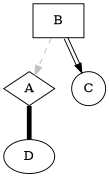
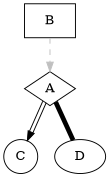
edge "B" -> "C": now "A" -> "C"
